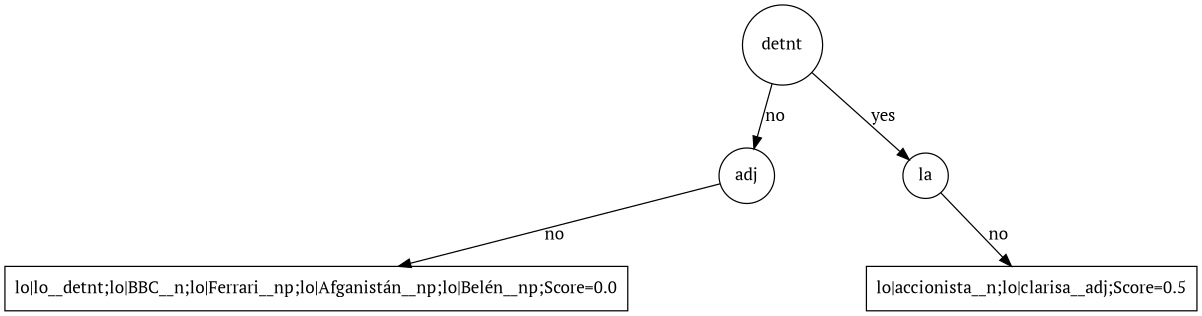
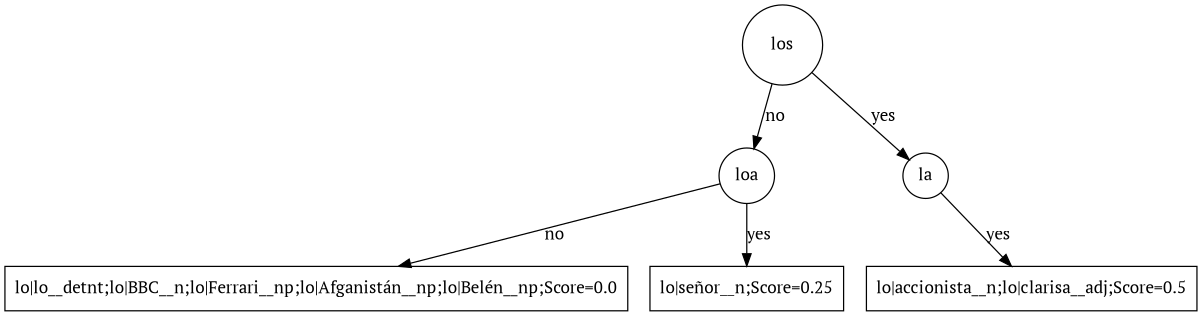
node "detnt": label "detnt" -> "los"
node "adj": label "adj" -> "loa"
edge "la" -> "lo|accionista__n;lo|clarisa__adj;Score=0.5": label "no" -> "yes"
node "lo|señor__n;Score=0.25": added
